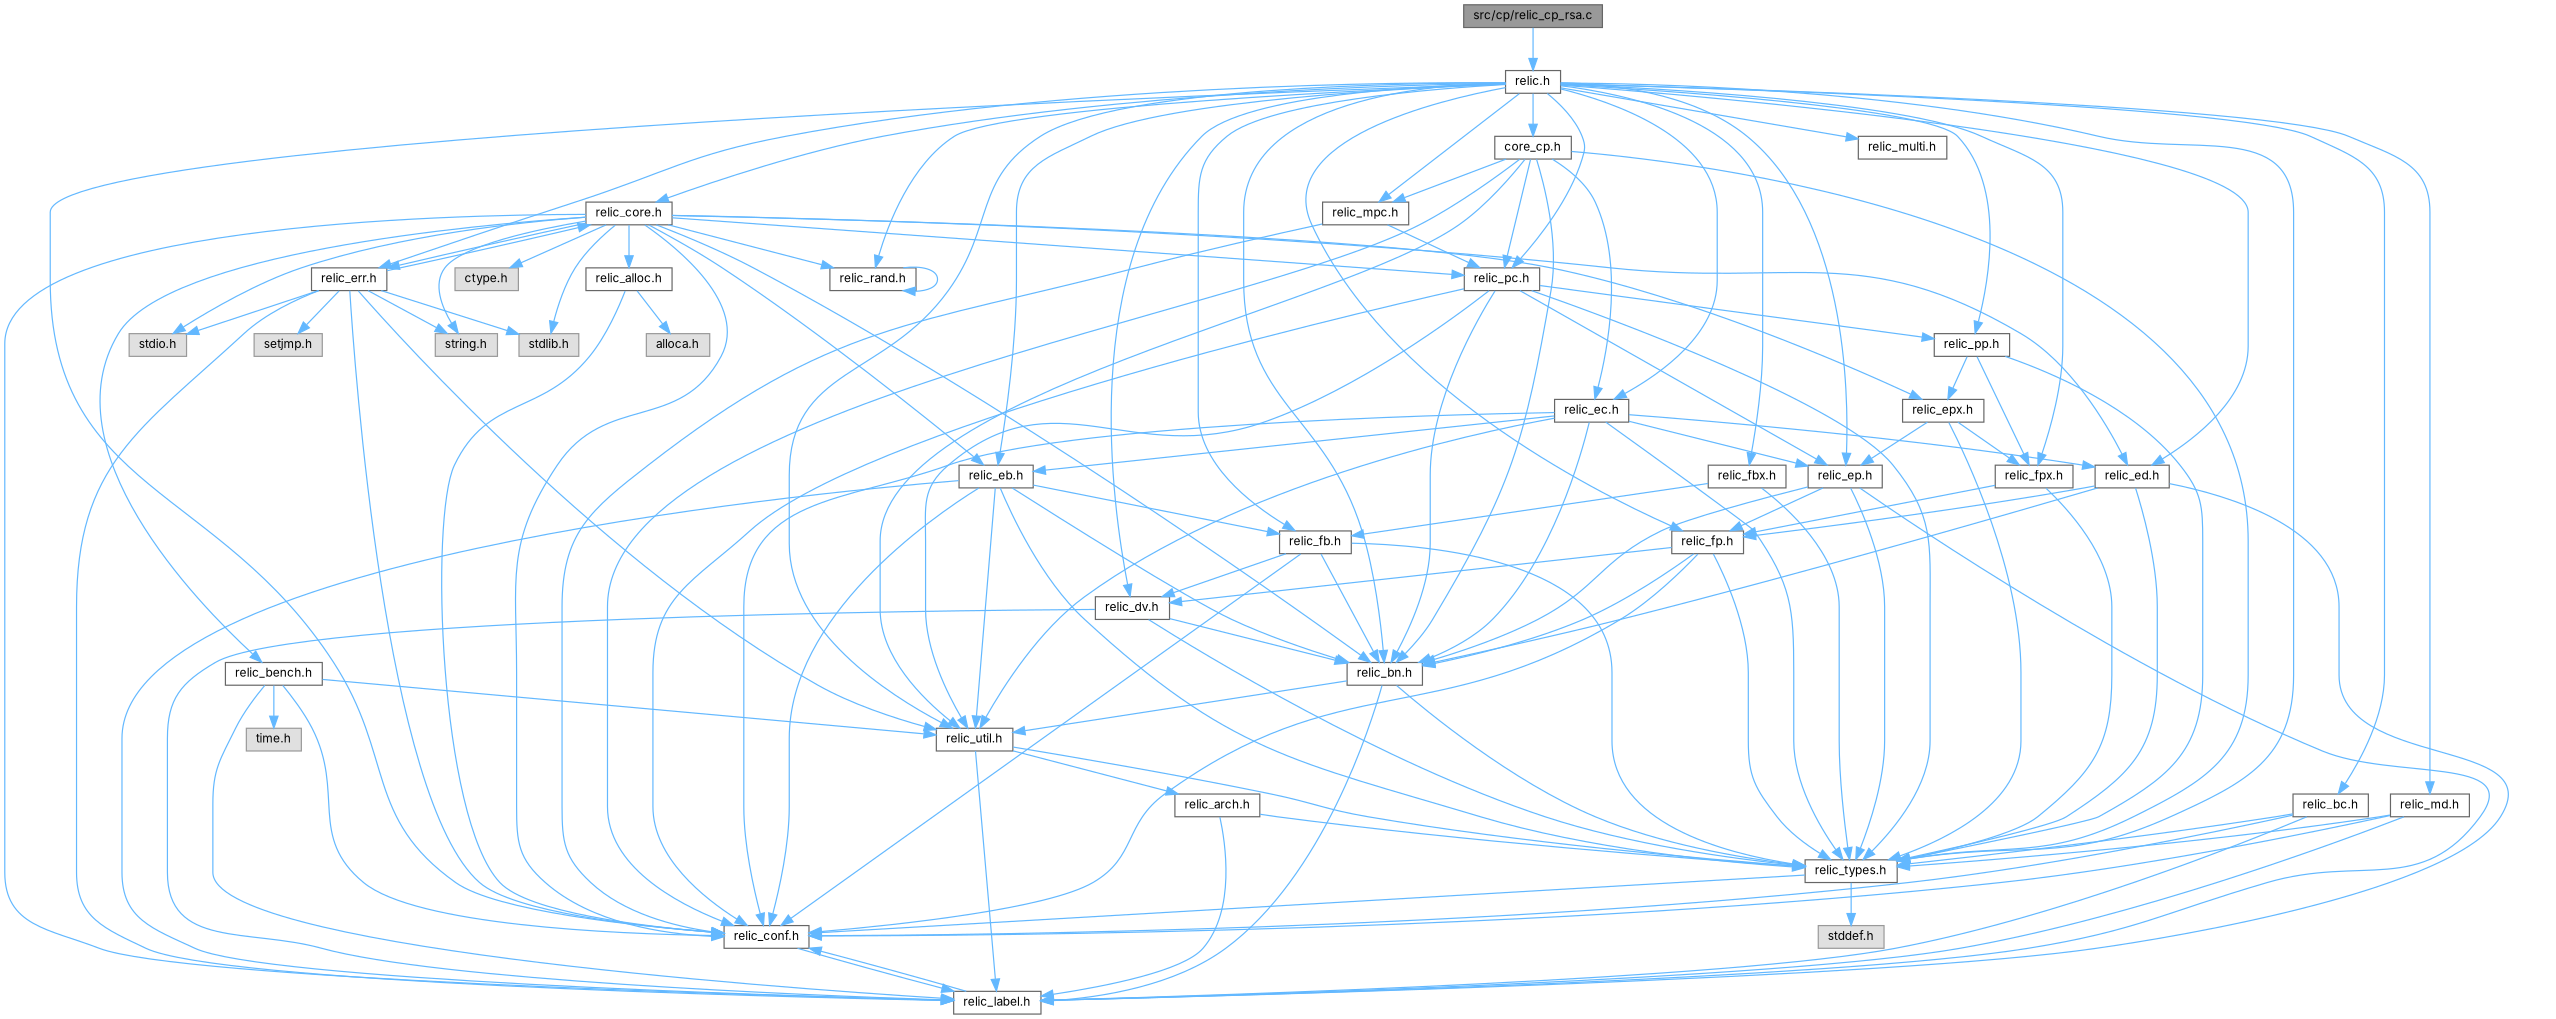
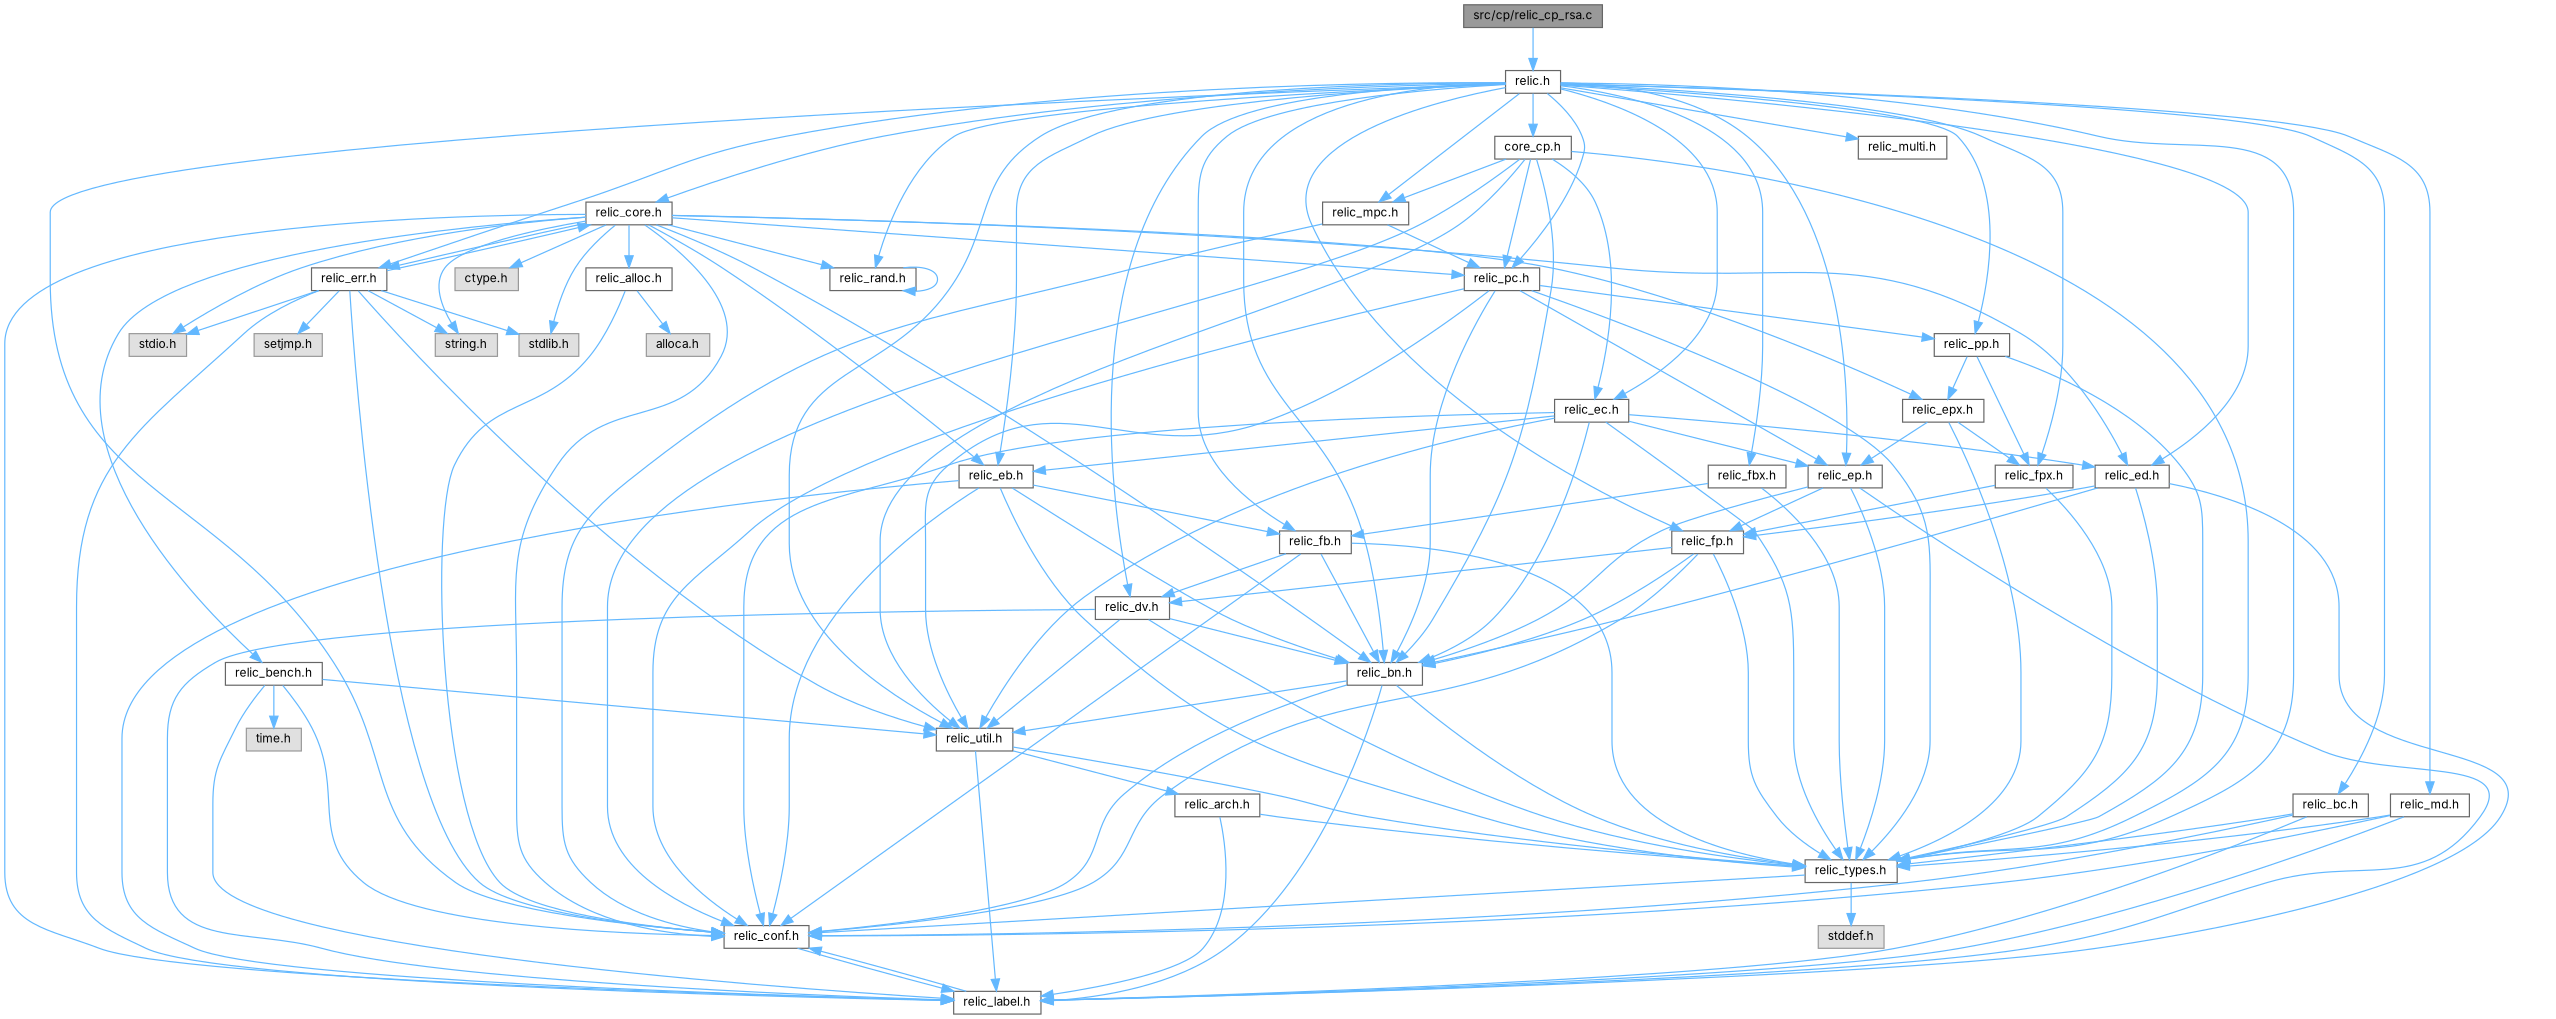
edge "relic_eb.h" -> "relic_util.h": now "relic_dv.h" -> "relic_util.h"
edge "relic_bn.h" -> "relic_conf.h": added
